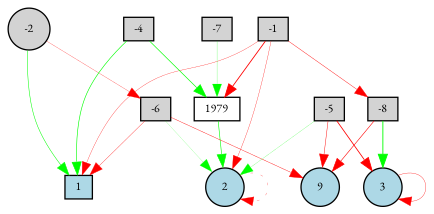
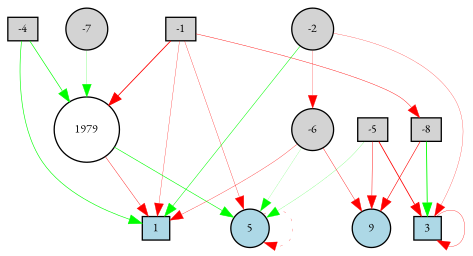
node "-7": shape box -> circle
edge "-2" -> "3": added
node "-6": shape box -> circle
node "1979": shape box -> circle
edge "1979" -> "1": added
node "2": label "2" -> "5"
node "3": shape circle -> box
